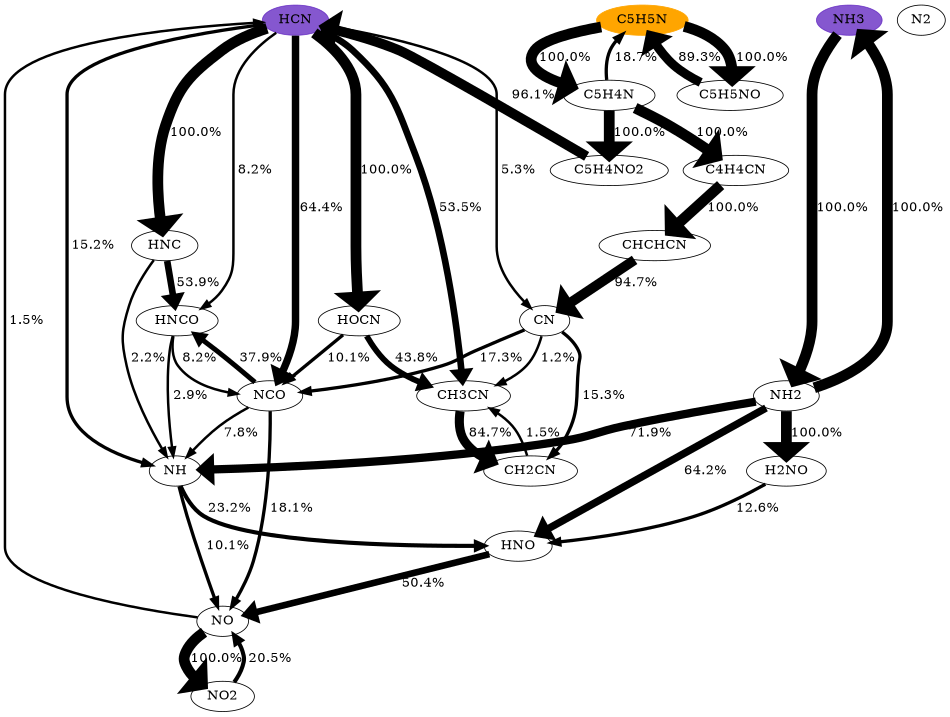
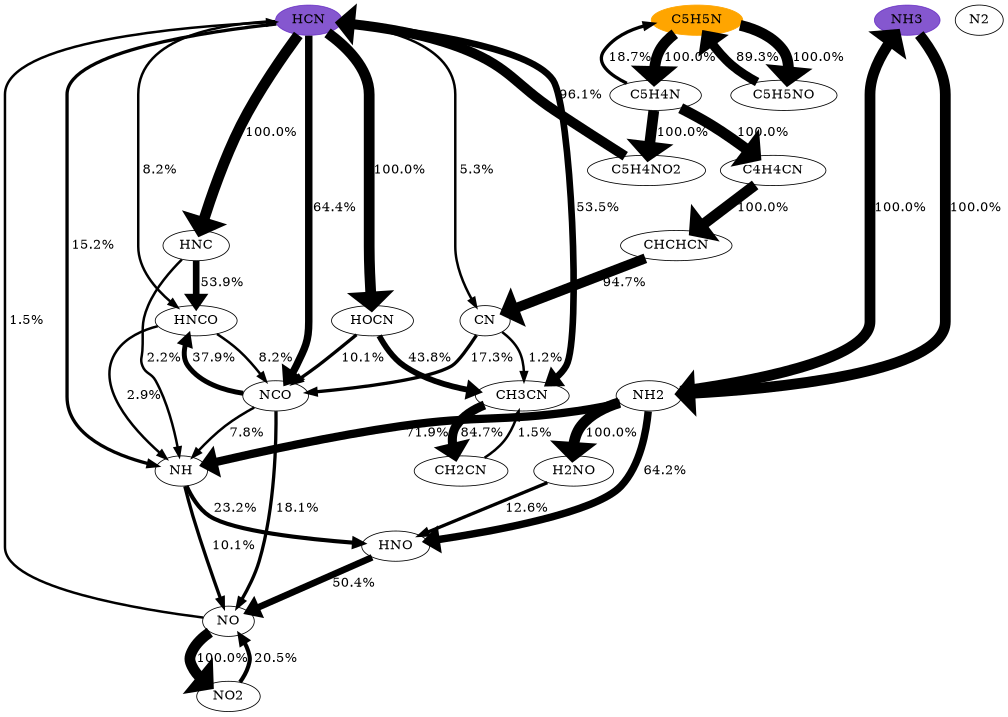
edge "CN" -> "CH2CN": removed, label "15.3%"
